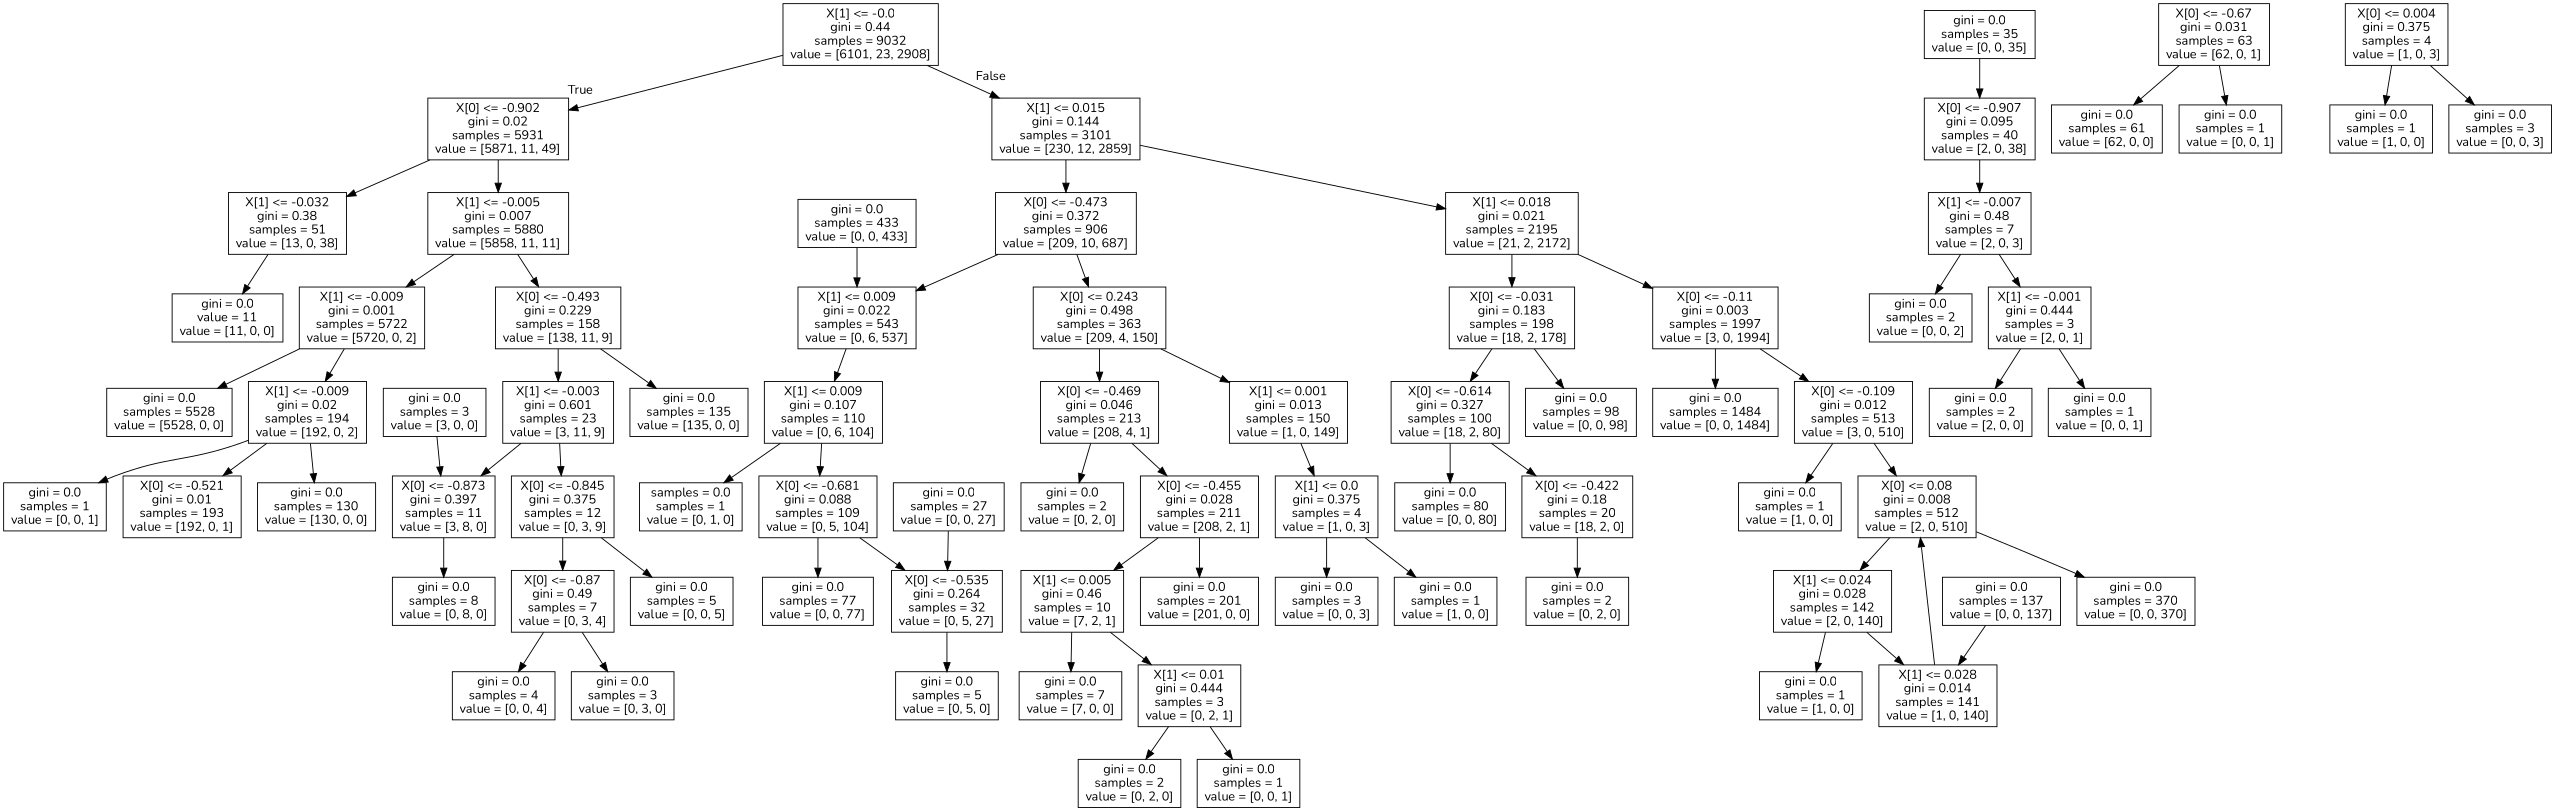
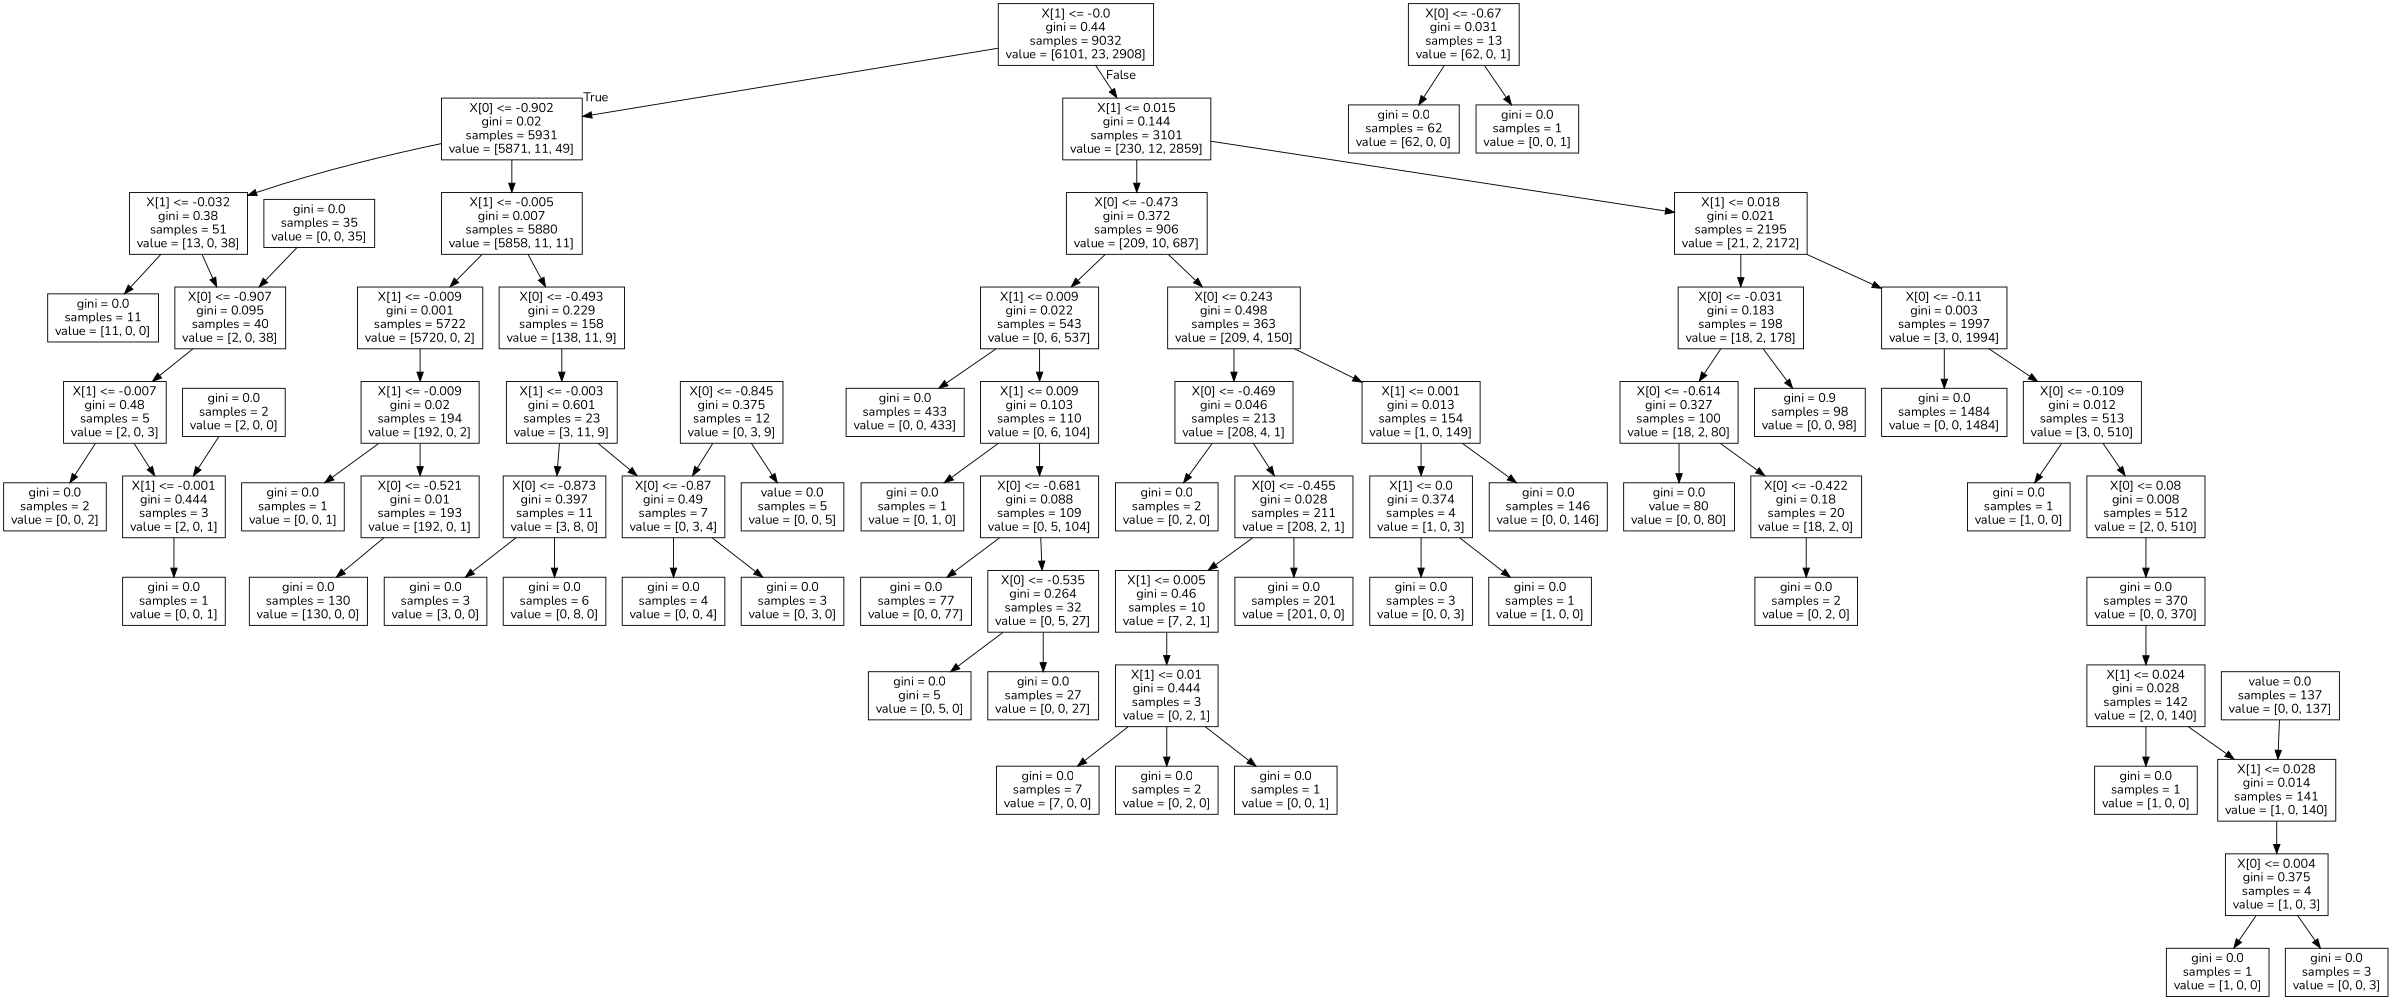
node "X[0] <= -0.67 gini = 0.031 samples = 63 value = [62, 0, 1]": label "X[0] <= -0.67 gini = 0.031 samples = 63 value = [62, 0, 1]" -> "X[0] <= -0.67 gini = 0.031 samples = 13 value = [62, 0, 1]"
node "gini = 0.0 samples = 61 value = [62, 0, 0]": label "gini = 0.0 samples = 61 value = [62, 0, 0]" -> "gini = 0.0 samples = 62 value = [62, 0, 0]"
node "X[1] <= -0.007 gini = 0.48 samples = 7 value = [2, 0, 3]": label "X[1] <= -0.007 gini = 0.48 samples = 7 value = [2, 0, 3]" -> "X[1] <= -0.007 gini = 0.48 samples = 5 value = [2, 0, 3]"
edge "gini = 0.0 samples = 433 value = [0, 0, 433]" -> "X[1] <= 0.009 gini = 0.022 samples = 543 value = [0, 6, 537]": reversed
edge "X[1] <= -0.032 gini = 0.38 samples = 51 value = [13, 0, 38]" -> "X[0] <= -0.907 gini = 0.095 samples = 40 value = [2, 0, 38]": added
node "gini = 0.0 value = 11 value = [11, 0, 0]": label "gini = 0.0 value = 11 value = [11, 0, 0]" -> "gini = 0.0 samples = 11 value = [11, 0, 0]"
edge "X[1] <= -0.001 gini = 0.444 samples = 3 value = [2, 0, 1]" -> "gini = 0.0 samples = 2 value = [2, 0, 0]": reversed
node "gini = 0.0 samples = 5528 value = [5528, 0, 0]": removed
node "gini = 0.0 samples = 135 value = [135, 0, 0]": removed
node "X[1] <= 0.009 gini = 0.107 samples = 110 value = [0, 6, 104]": label "X[1] <= 0.009 gini = 0.107 samples = 110 value = [0, 6, 104]" -> "X[1] <= 0.009 gini = 0.103 samples = 110 value = [0, 6, 104]"
node "X[1] <= 0.001 gini = 0.013 samples = 150 value = [1, 0, 149]": label "X[1] <= 0.001 gini = 0.013 samples = 150 value = [1, 0, 149]" -> "X[1] <= 0.001 gini = 0.013 samples = 154 value = [1, 0, 149]"
node "gini = 0.0 samples = 98 value = [0, 0, 98]": label "gini = 0.0 samples = 98 value = [0, 0, 98]" -> "gini = 0.9 samples = 98 value = [0, 0, 98]"
edge "gini = 0.0 samples = 3 value = [3, 0, 0]" -> "X[0] <= -0.873 gini = 0.397 samples = 11 value = [3, 8, 0]": reversed
edge "X[1] <= -0.003 gini = 0.601 samples = 23 value = [3, 11, 9]" -> "X[0] <= -0.845 gini = 0.375 samples = 12 value = [0, 3, 9]": now "X[1] <= -0.003 gini = 0.601 samples = 23 value = [3, 11, 9]" -> "X[0] <= -0.87 gini = 0.49 samples = 7 value = [0, 3, 4]"
edge "X[1] <= -0.009 gini = 0.02 samples = 194 value = [192, 0, 2]" -> "gini = 0.0 samples = 130 value = [130, 0, 0]": now "X[0] <= -0.521 gini = 0.01 samples = 193 value = [192, 0, 1]" -> "gini = 0.0 samples = 130 value = [130, 0, 0]"
node "samples = 0.0 samples = 1 value = [0, 1, 0]": label "samples = 0.0 samples = 1 value = [0, 1, 0]" -> "gini = 0.0 samples = 1 value = [0, 1, 0]"
node "X[1] <= 0.0 gini = 0.375 samples = 4 value = [1, 0, 3]": label "X[1] <= 0.0 gini = 0.375 samples = 4 value = [1, 0, 3]" -> "X[1] <= 0.0 gini = 0.374 samples = 4 value = [1, 0, 3]"
node "gini = 0.0 samples = 80 value = [0, 0, 80]": label "gini = 0.0 samples = 80 value = [0, 0, 80]" -> "gini = 0.0 value = 80 value = [0, 0, 80]"
node "gini = 0.0 samples = 146 value = [0, 0, 146]": added
edge "gini = 0.0 samples = 27 value = [0, 0, 27]" -> "X[0] <= -0.535 gini = 0.264 samples = 32 value = [0, 5, 27]": reversed
edge "X[0] <= 0.08 gini = 0.008 samples = 512 value = [2, 0, 510]" -> "X[1] <= 0.024 gini = 0.028 samples = 142 value = [2, 0, 140]": now "gini = 0.0 samples = 370 value = [0, 0, 370]" -> "X[1] <= 0.024 gini = 0.028 samples = 142 value = [2, 0, 140]"
node "gini = 0.0 samples = 8 value = [0, 8, 0]": label "gini = 0.0 samples = 8 value = [0, 8, 0]" -> "gini = 0.0 samples = 6 value = [0, 8, 0]"
node "gini = 0.0 samples = 5 value = [0, 0, 5]": label "gini = 0.0 samples = 5 value = [0, 0, 5]" -> "value = 0.0 samples = 5 value = [0, 0, 5]"
node "gini = 0.0 samples = 137 value = [0, 0, 137]": label "gini = 0.0 samples = 137 value = [0, 0, 137]" -> "value = 0.0 samples = 137 value = [0, 0, 137]"
edge "X[1] <= 0.028 gini = 0.014 samples = 141 value = [1, 0, 140]" -> "X[0] <= 0.08 gini = 0.008 samples = 512 value = [2, 0, 510]": now "X[1] <= 0.028 gini = 0.014 samples = 141 value = [1, 0, 140]" -> "X[0] <= 0.004 gini = 0.375 samples = 4 value = [1, 0, 3]"
edge "X[1] <= 0.005 gini = 0.46 samples = 10 value = [7, 2, 1]" -> "gini = 0.0 samples = 7 value = [7, 0, 0]": now "X[1] <= 0.01 gini = 0.444 samples = 3 value = [0, 2, 1]" -> "gini = 0.0 samples = 7 value = [7, 0, 0]"
node "gini = 0.0 samples = 5 value = [0, 5, 0]": label "gini = 0.0 samples = 5 value = [0, 5, 0]" -> "gini = 0.0 gini = 5 value = [0, 5, 0]"
